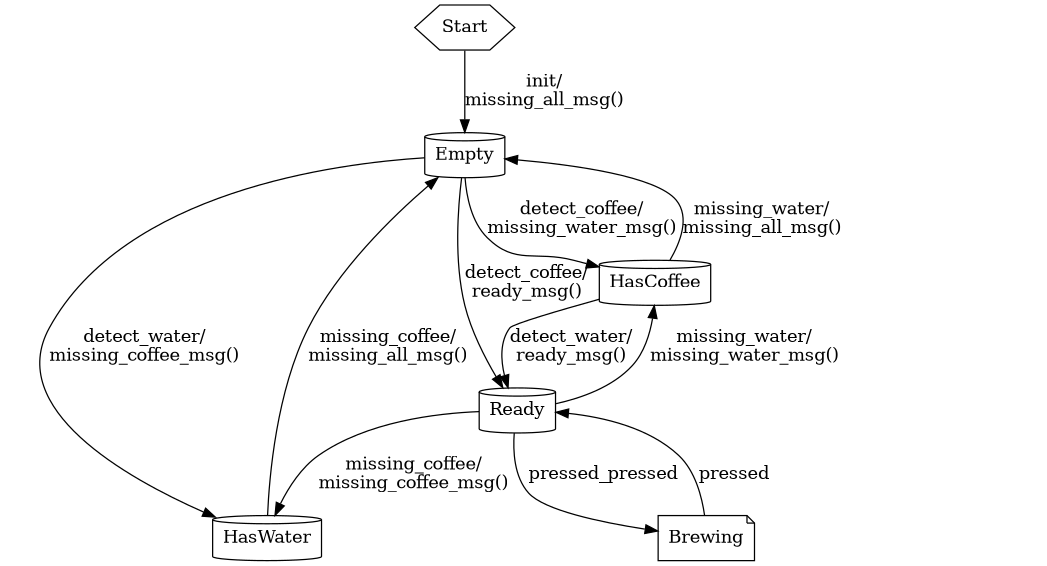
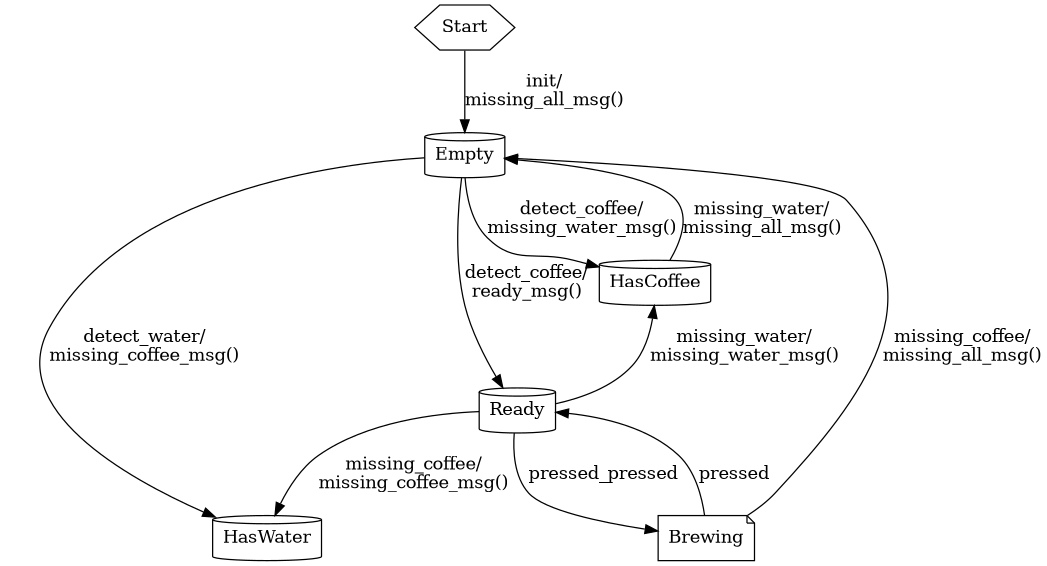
edge "HasCoffee" -> "Ready": removed, label "detect_water/ ready_msg()"
edge "HasWater" -> "Empty": now "Brewing" -> "Empty"
